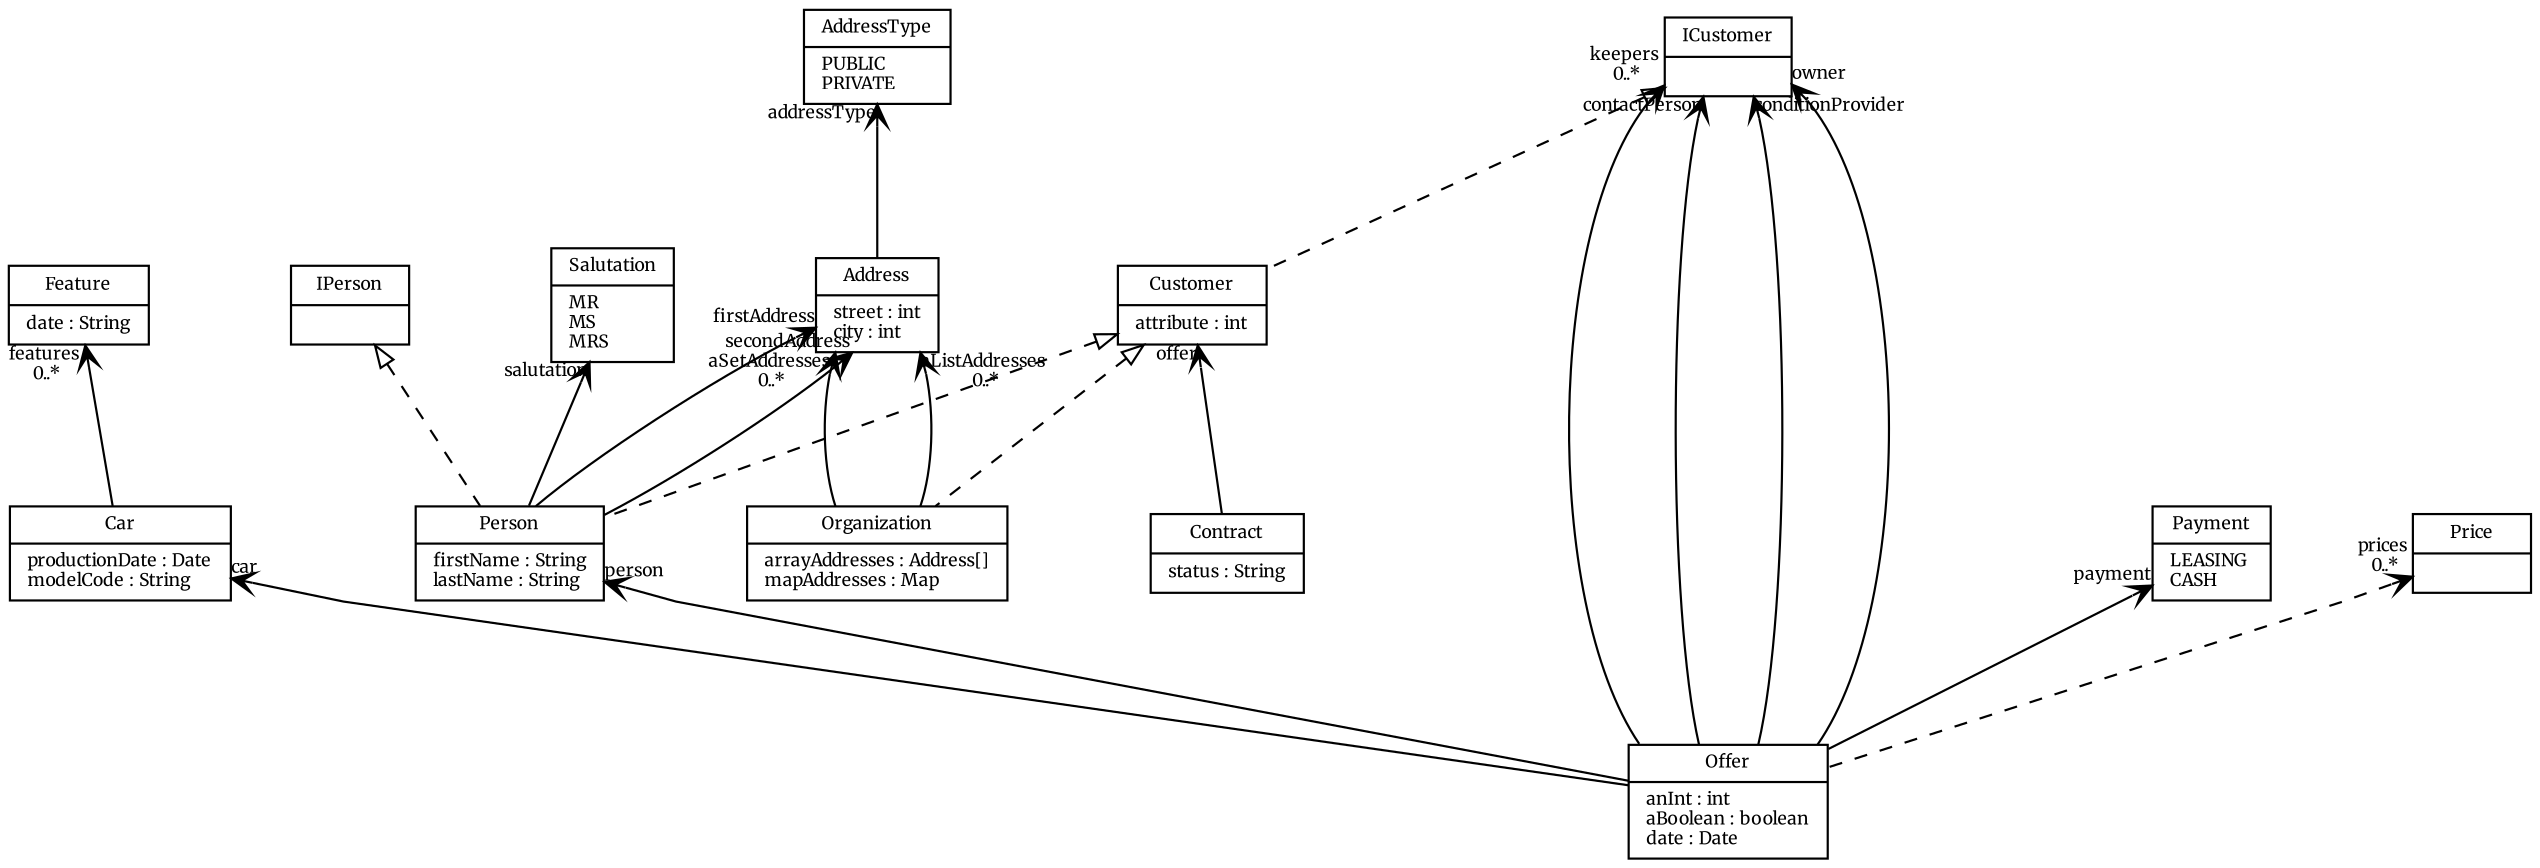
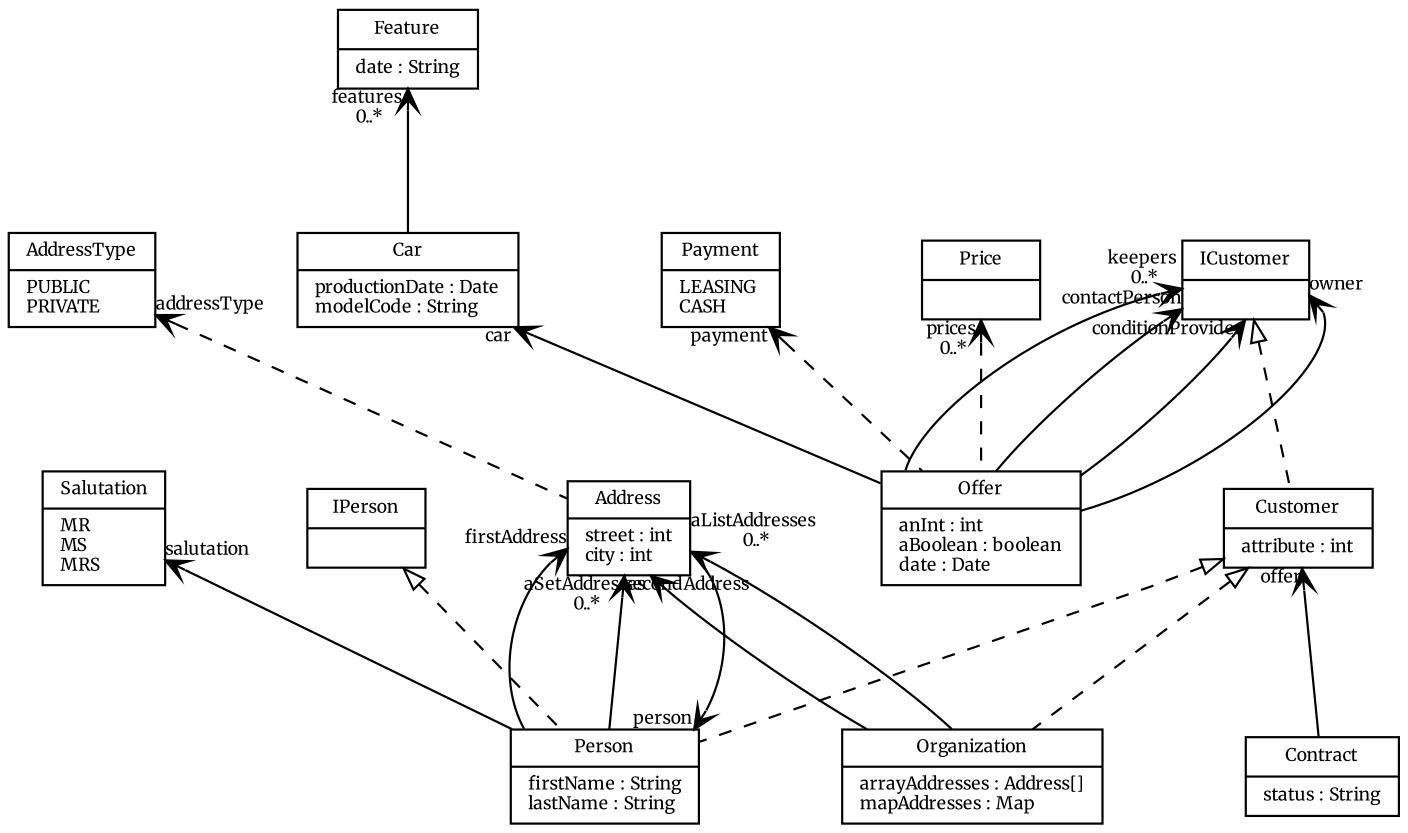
edge "Address" -> "AddressType": style solid -> dashed
edge "Offer" -> "Payment": style solid -> dashed
edge "Offer" -> "Person": now "Address" -> "Person"
